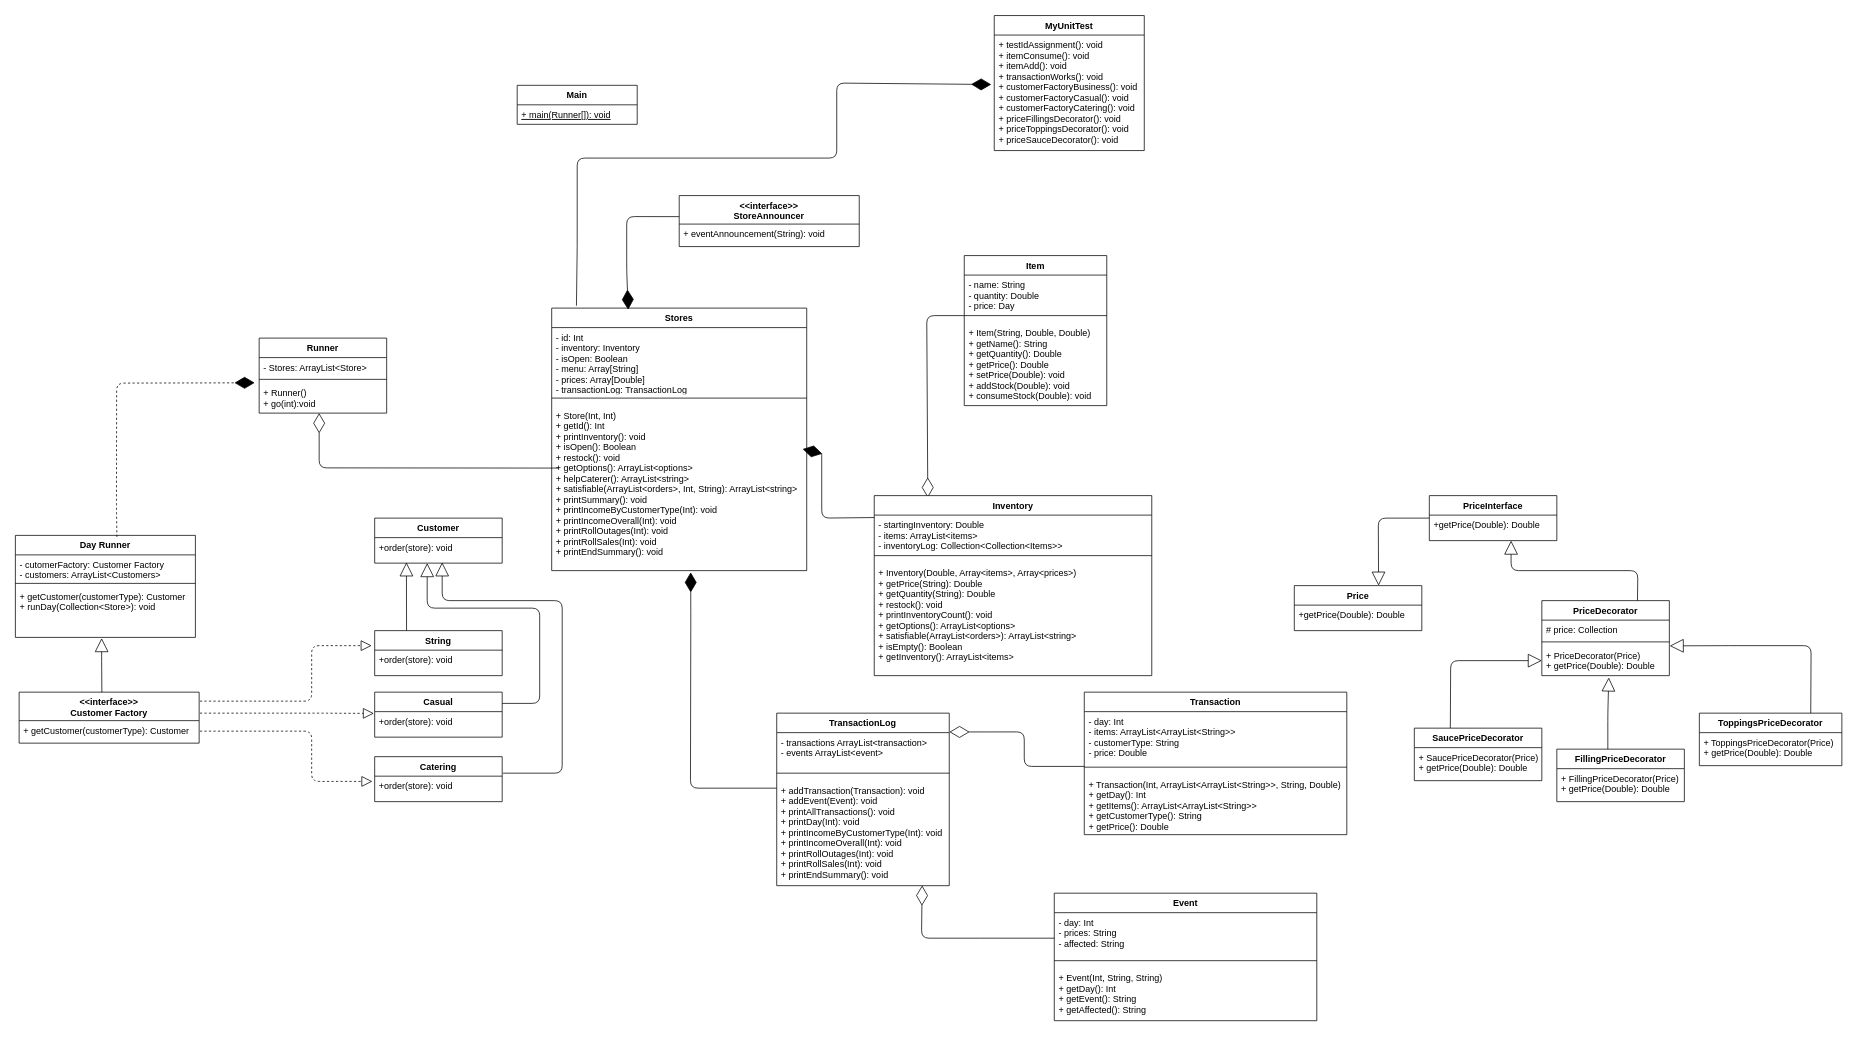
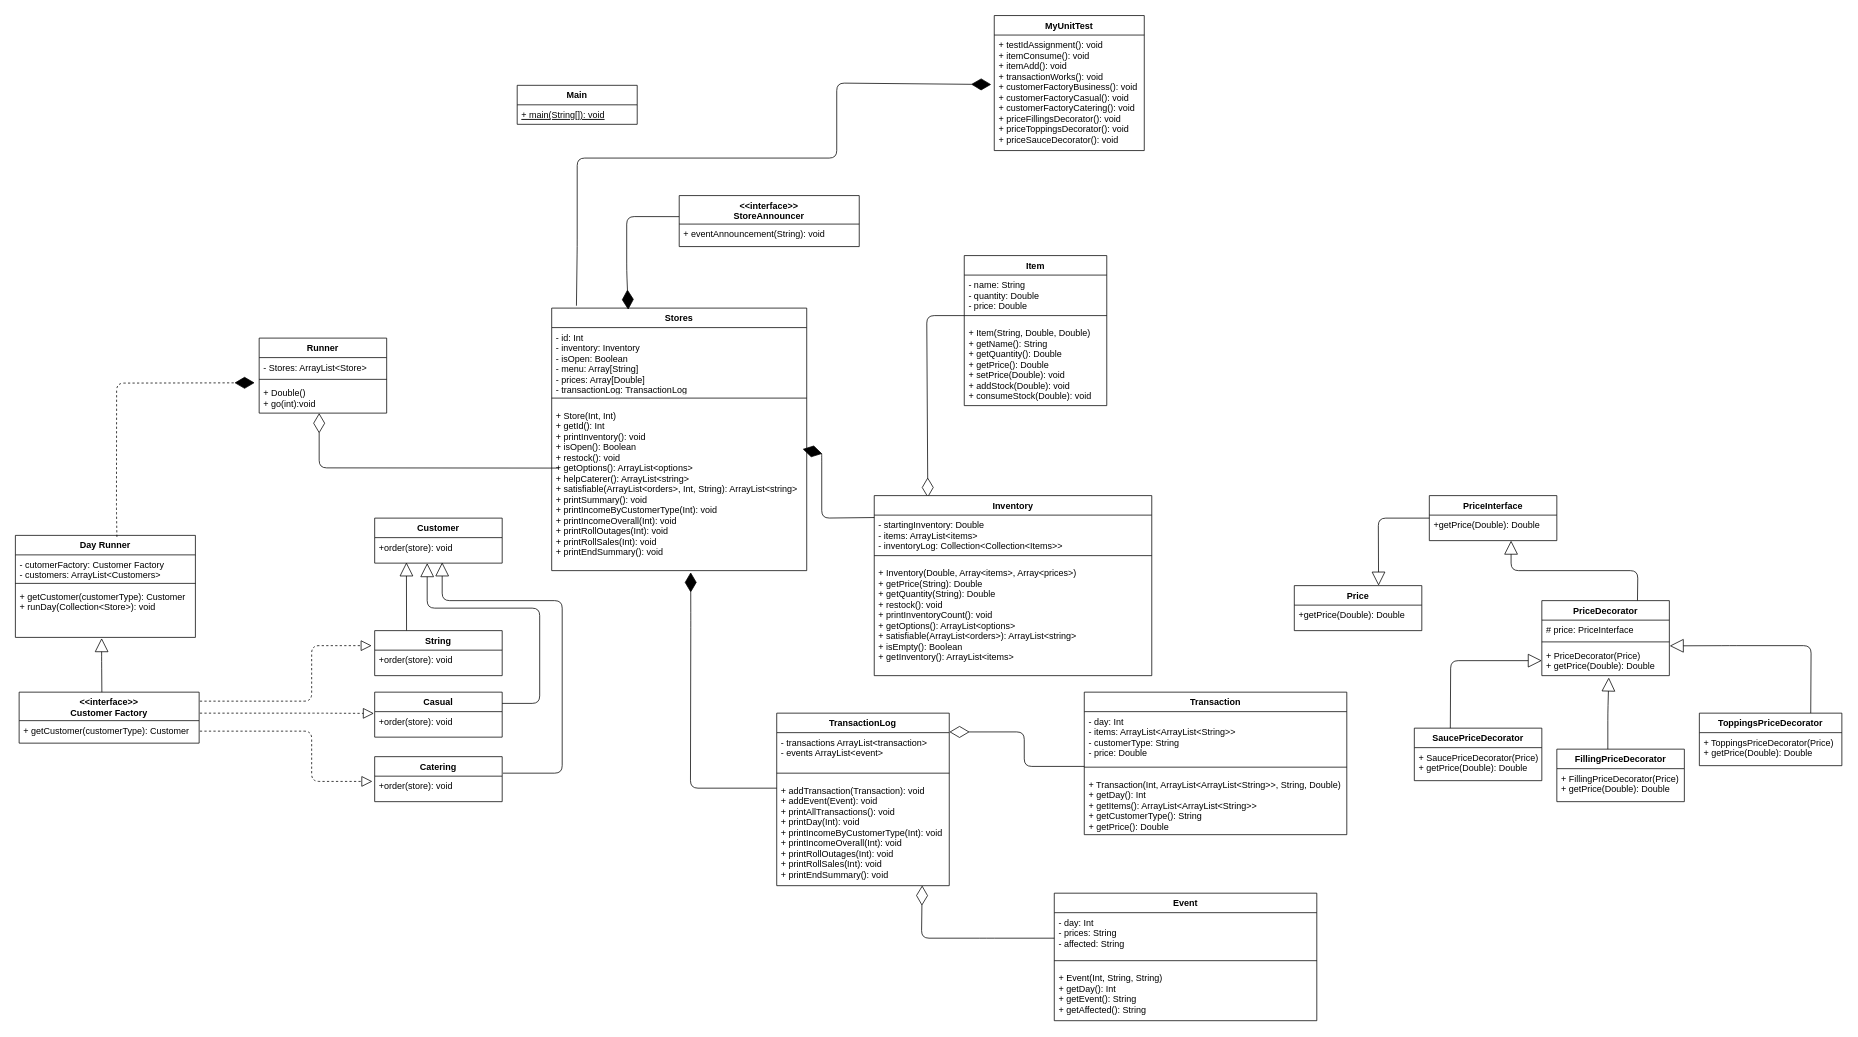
node "+ main(Runner[]): void": label "+ main(Runner[]): void" -> "+ main(String[]): void"
node "- name: String - quantity: Double - price: Day": label "- name: String - quantity: Double - price: Day" -> "- name: String - quantity: Double - price: Double"
node "+ Runner() + go(int):void": label "+ Runner() + go(int):void" -> "+ Double() + go(int):void"
node "# price: Collection": label "# price: Collection" -> "# price: PriceInterface"
